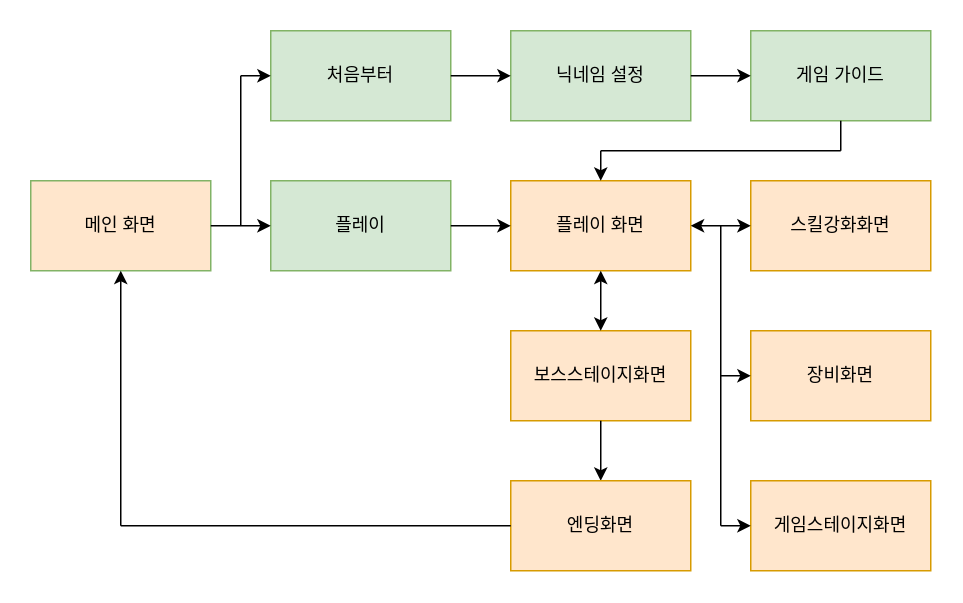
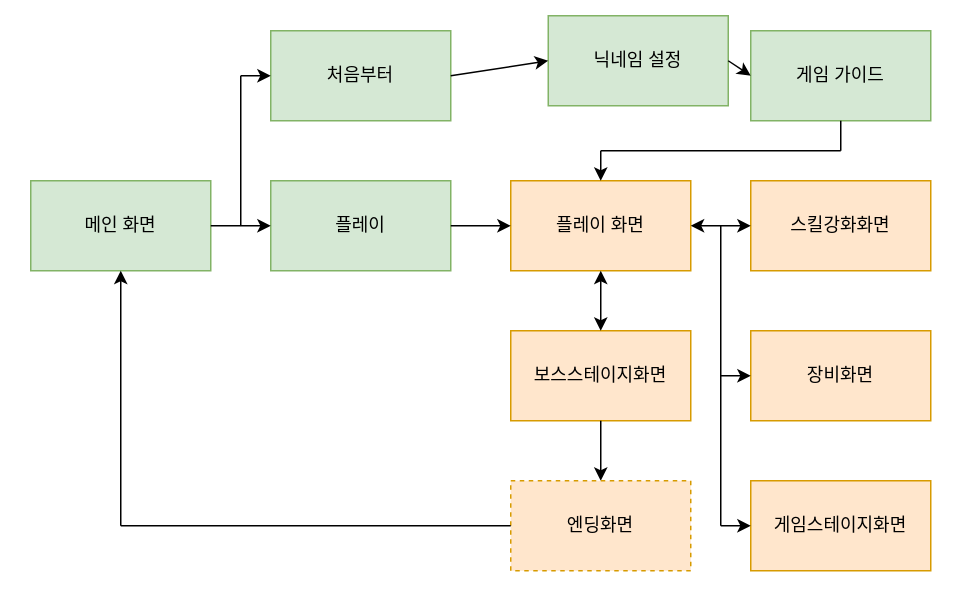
node "닉네임 설정": moved (601, 76) -> (638, 61)
node "메인 화면": fillcolor #ffe6cc -> #d5e8d4
node "엔딩화면": style solid -> dashed
